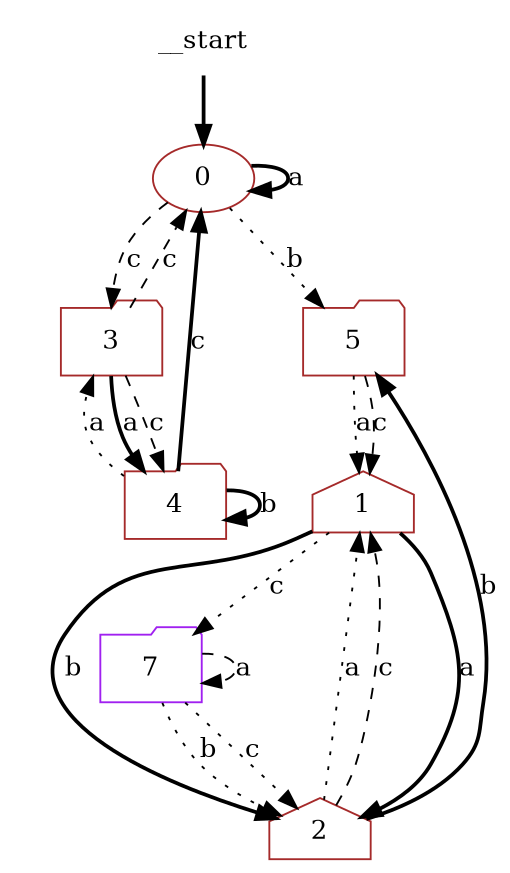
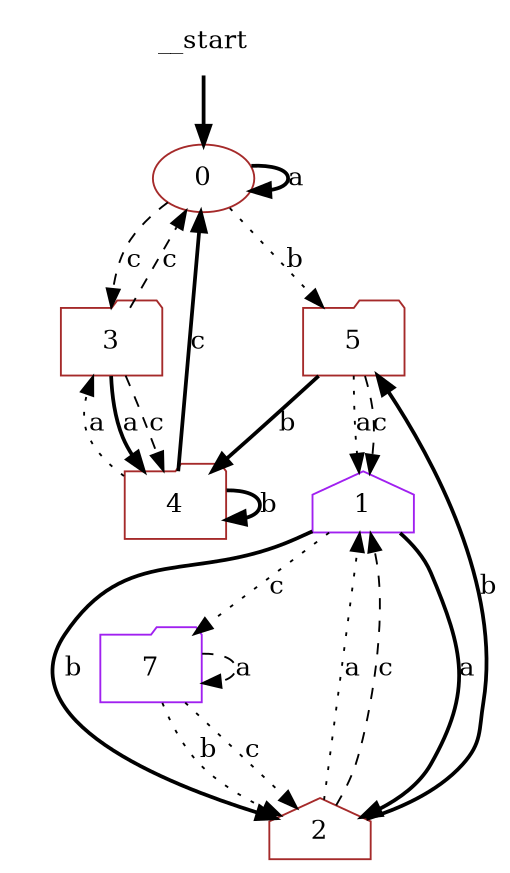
edge "5" -> "4": added, label "b"
node "1": color brown -> purple
